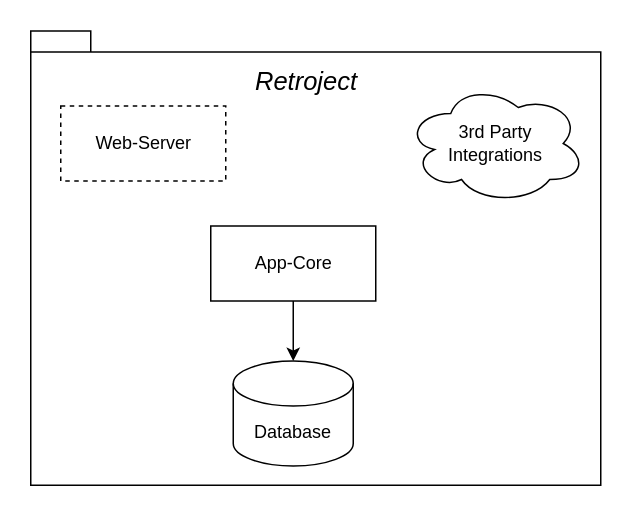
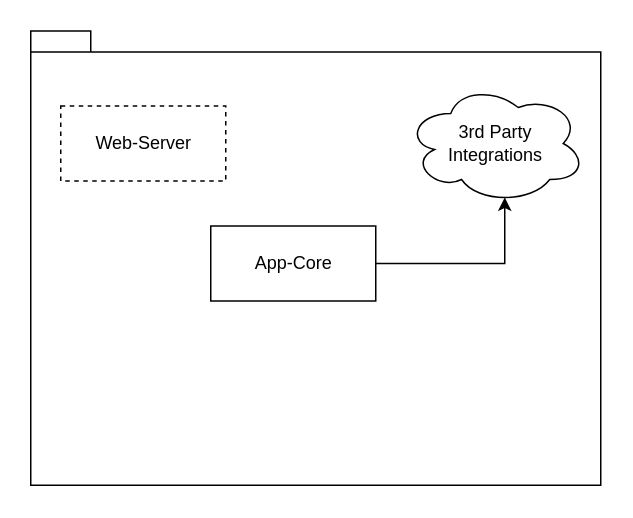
node "Retroject": removed
edge "App-Core" -> "3rd Party Integrations": added
edge "App-Core" -> "Database": removed
node "Database": removed
